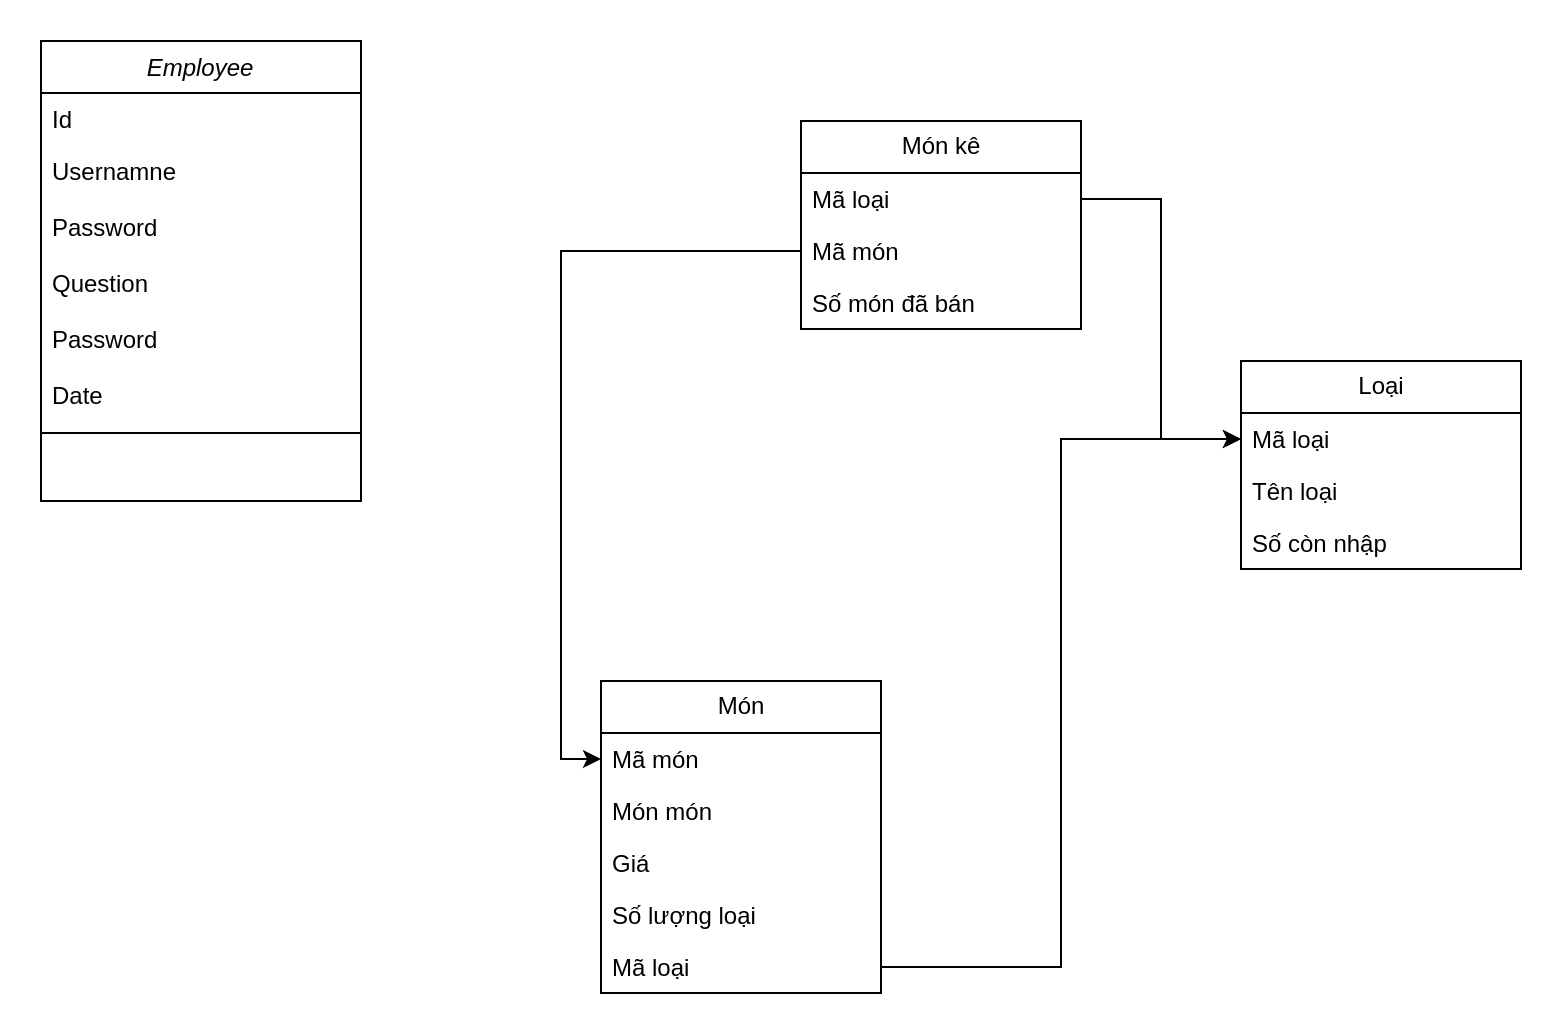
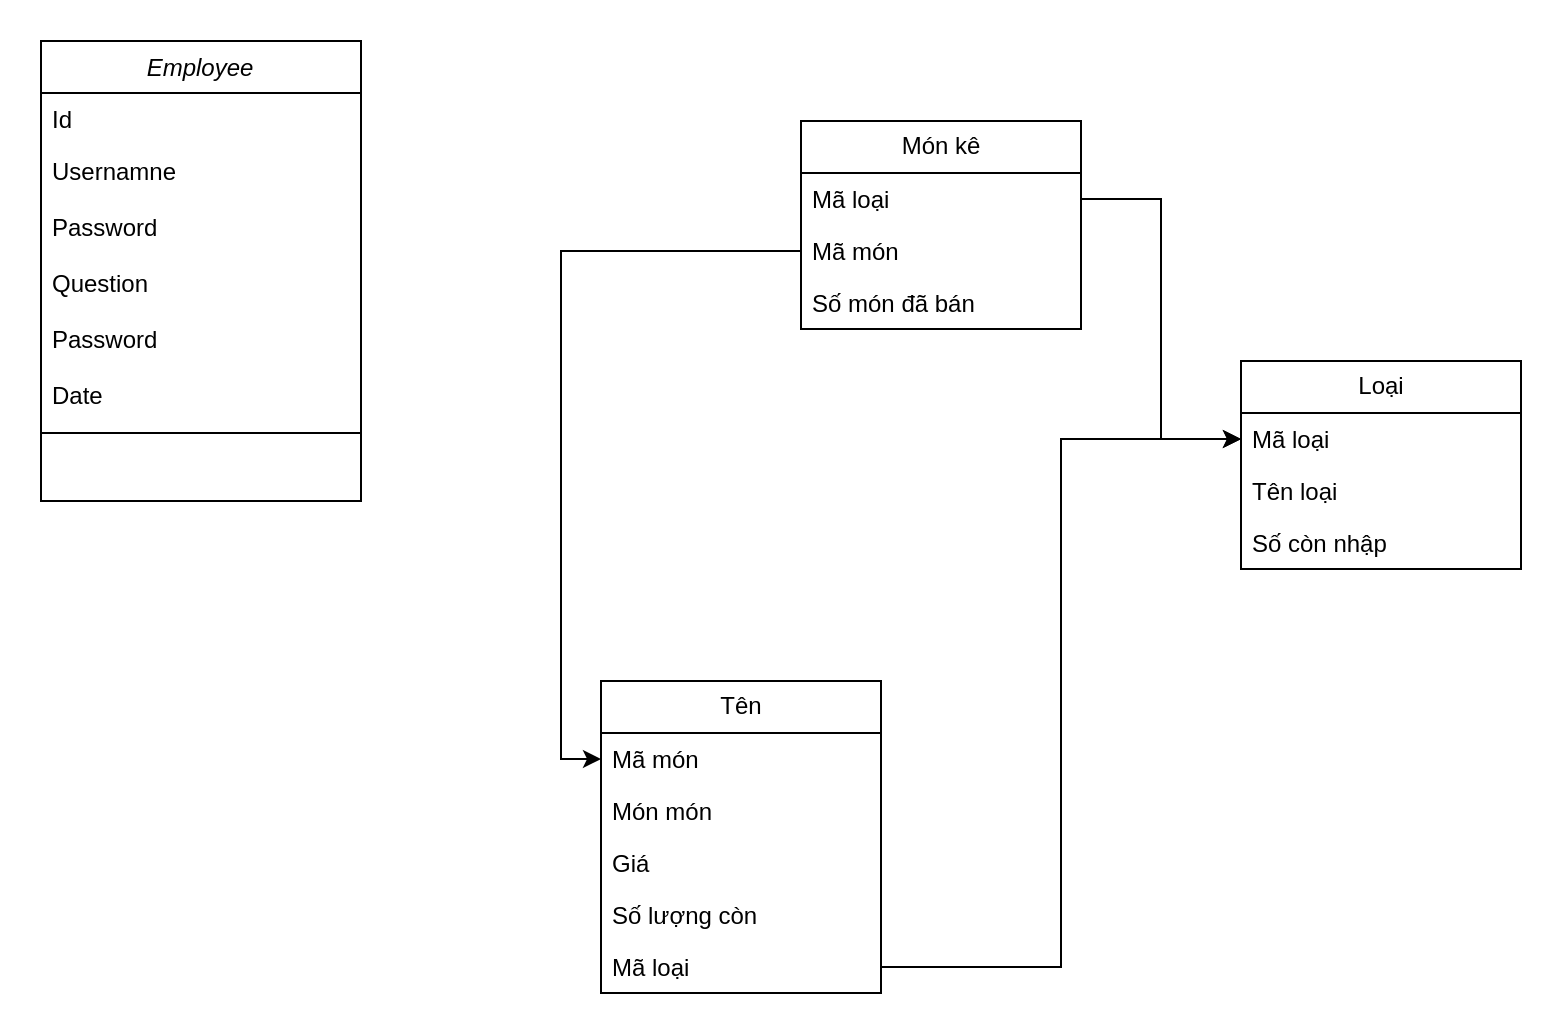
node "Món": label "Món" -> "Tên"
node "Số lượng loại": label "Số lượng loại" -> "Số lượng còn"
